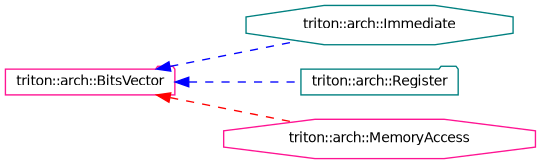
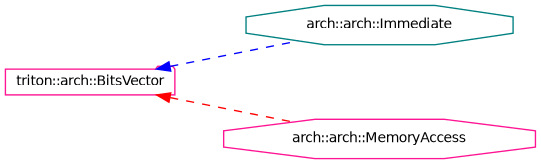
node "triton::arch::Immediate": label "triton::arch::Immediate" -> "arch::arch::Immediate"
node "triton::arch::Register": removed
node "triton::arch::MemoryAccess": label "triton::arch::MemoryAccess" -> "arch::arch::MemoryAccess"
